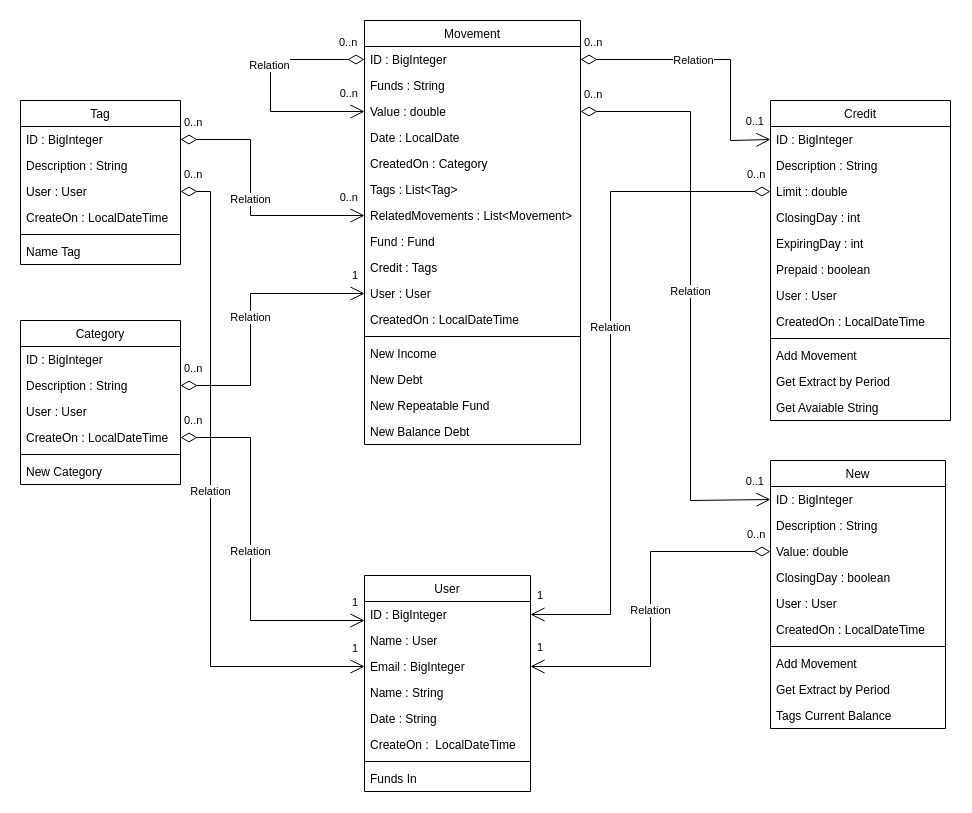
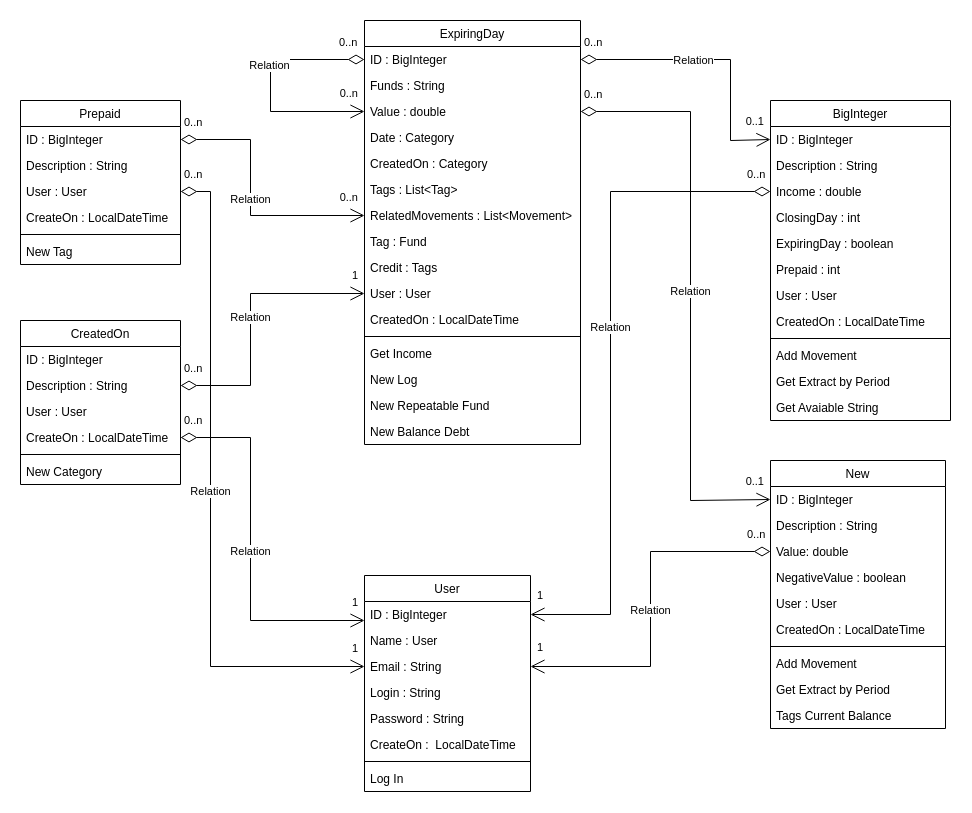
node "Movement": label "Movement" -> "ExpiringDay"
node "Tag": label "Tag" -> "Prepaid"
node "Credit": label "Credit" -> "BigInteger"
node "Date : LocalDate": label "Date : LocalDate" -> "Date : Category"
node "Limit : double": label "Limit : double" -> "Income : double"
node "Fund : Fund": label "Fund : Fund" -> "Tag : Fund"
node "ExpiringDay : int": label "ExpiringDay : int" -> "ExpiringDay : boolean"
node "Name Tag": label "Name Tag" -> "New Tag"
node "Prepaid : boolean": label "Prepaid : boolean" -> "Prepaid : int"
node "Category": label "Category" -> "CreatedOn"
node "New Income": label "New Income" -> "Get Income"
node "New Debt": label "New Debt" -> "New Log"
node "ClosingDay : boolean": label "ClosingDay : boolean" -> "NegativeValue : boolean"
node "Email : BigInteger": label "Email : BigInteger" -> "Email : String"
node "Name : String": label "Name : String" -> "Login : String"
node "Date : String": label "Date : String" -> "Password : String"
node "Funds In": label "Funds In" -> "Log In"
